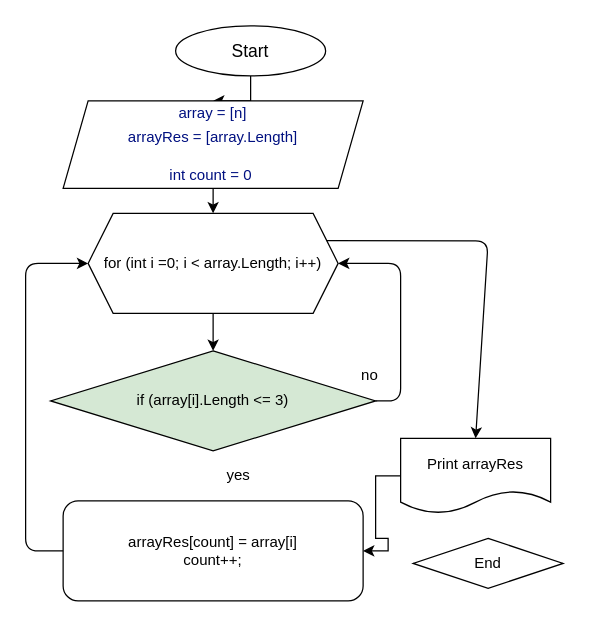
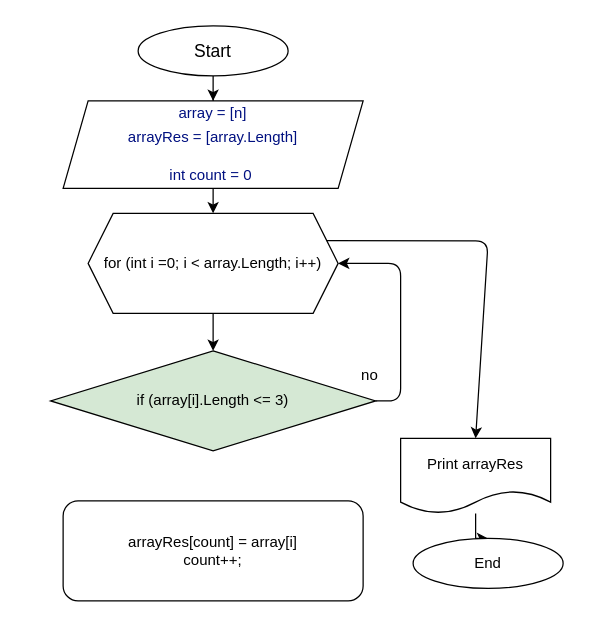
node "Start": moved (251, 51) -> (213, 51)
edge "arrayRes[count] = array[i] count++;" -> "for (int i =0; i < array.Length; i++)": removed
node "yes": removed
edge "Print arrayRes" -> "arrayRes[count] = array[i] count++;": now "Print arrayRes" -> "End"
node "End": shape diamond -> ellipse
